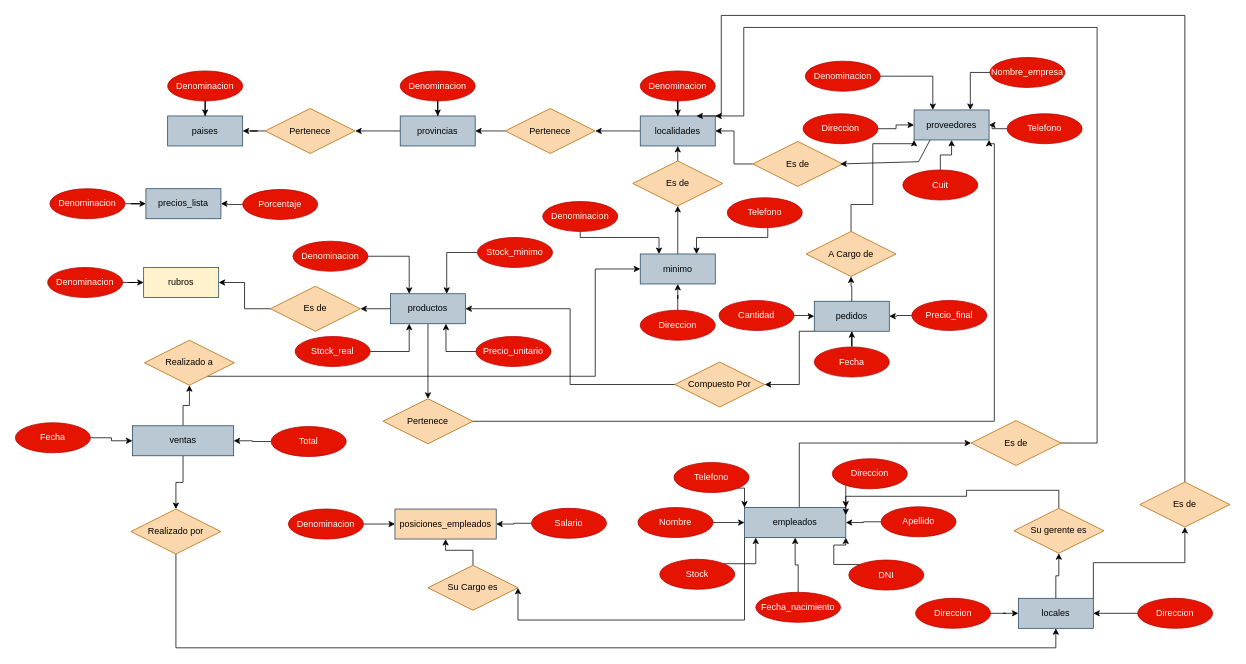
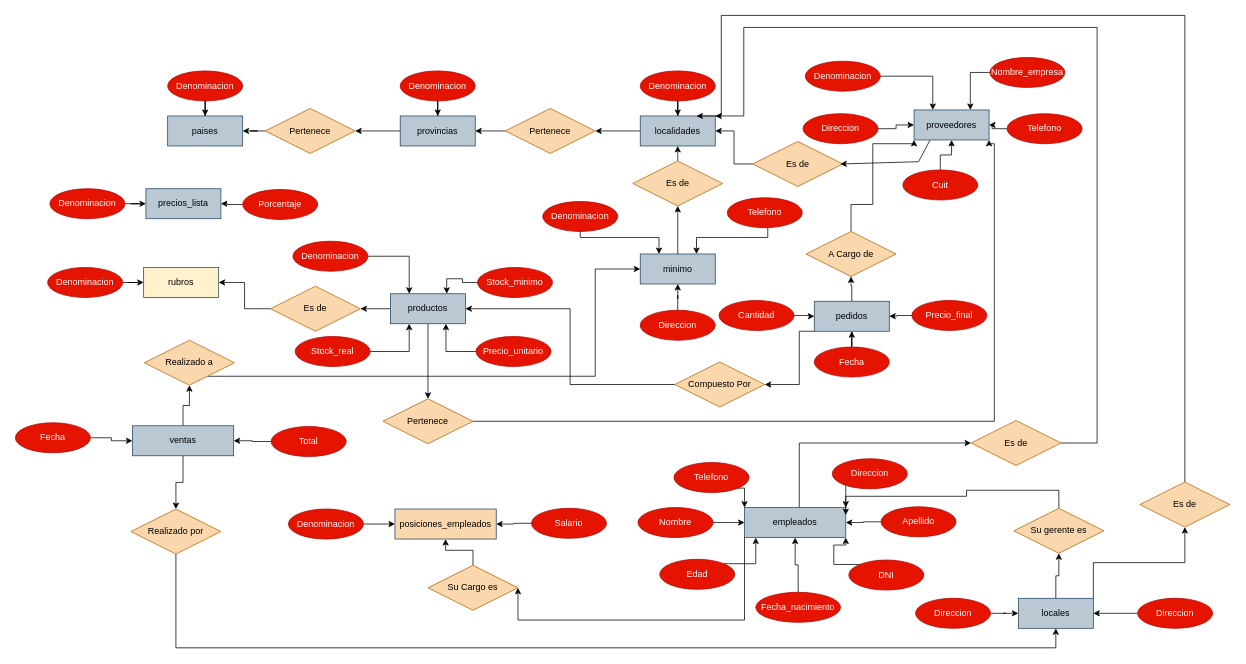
node "Stock_minimo": moved (515, 252) -> (515, 282)
node "Stock": label "Stock" -> "Edad"
